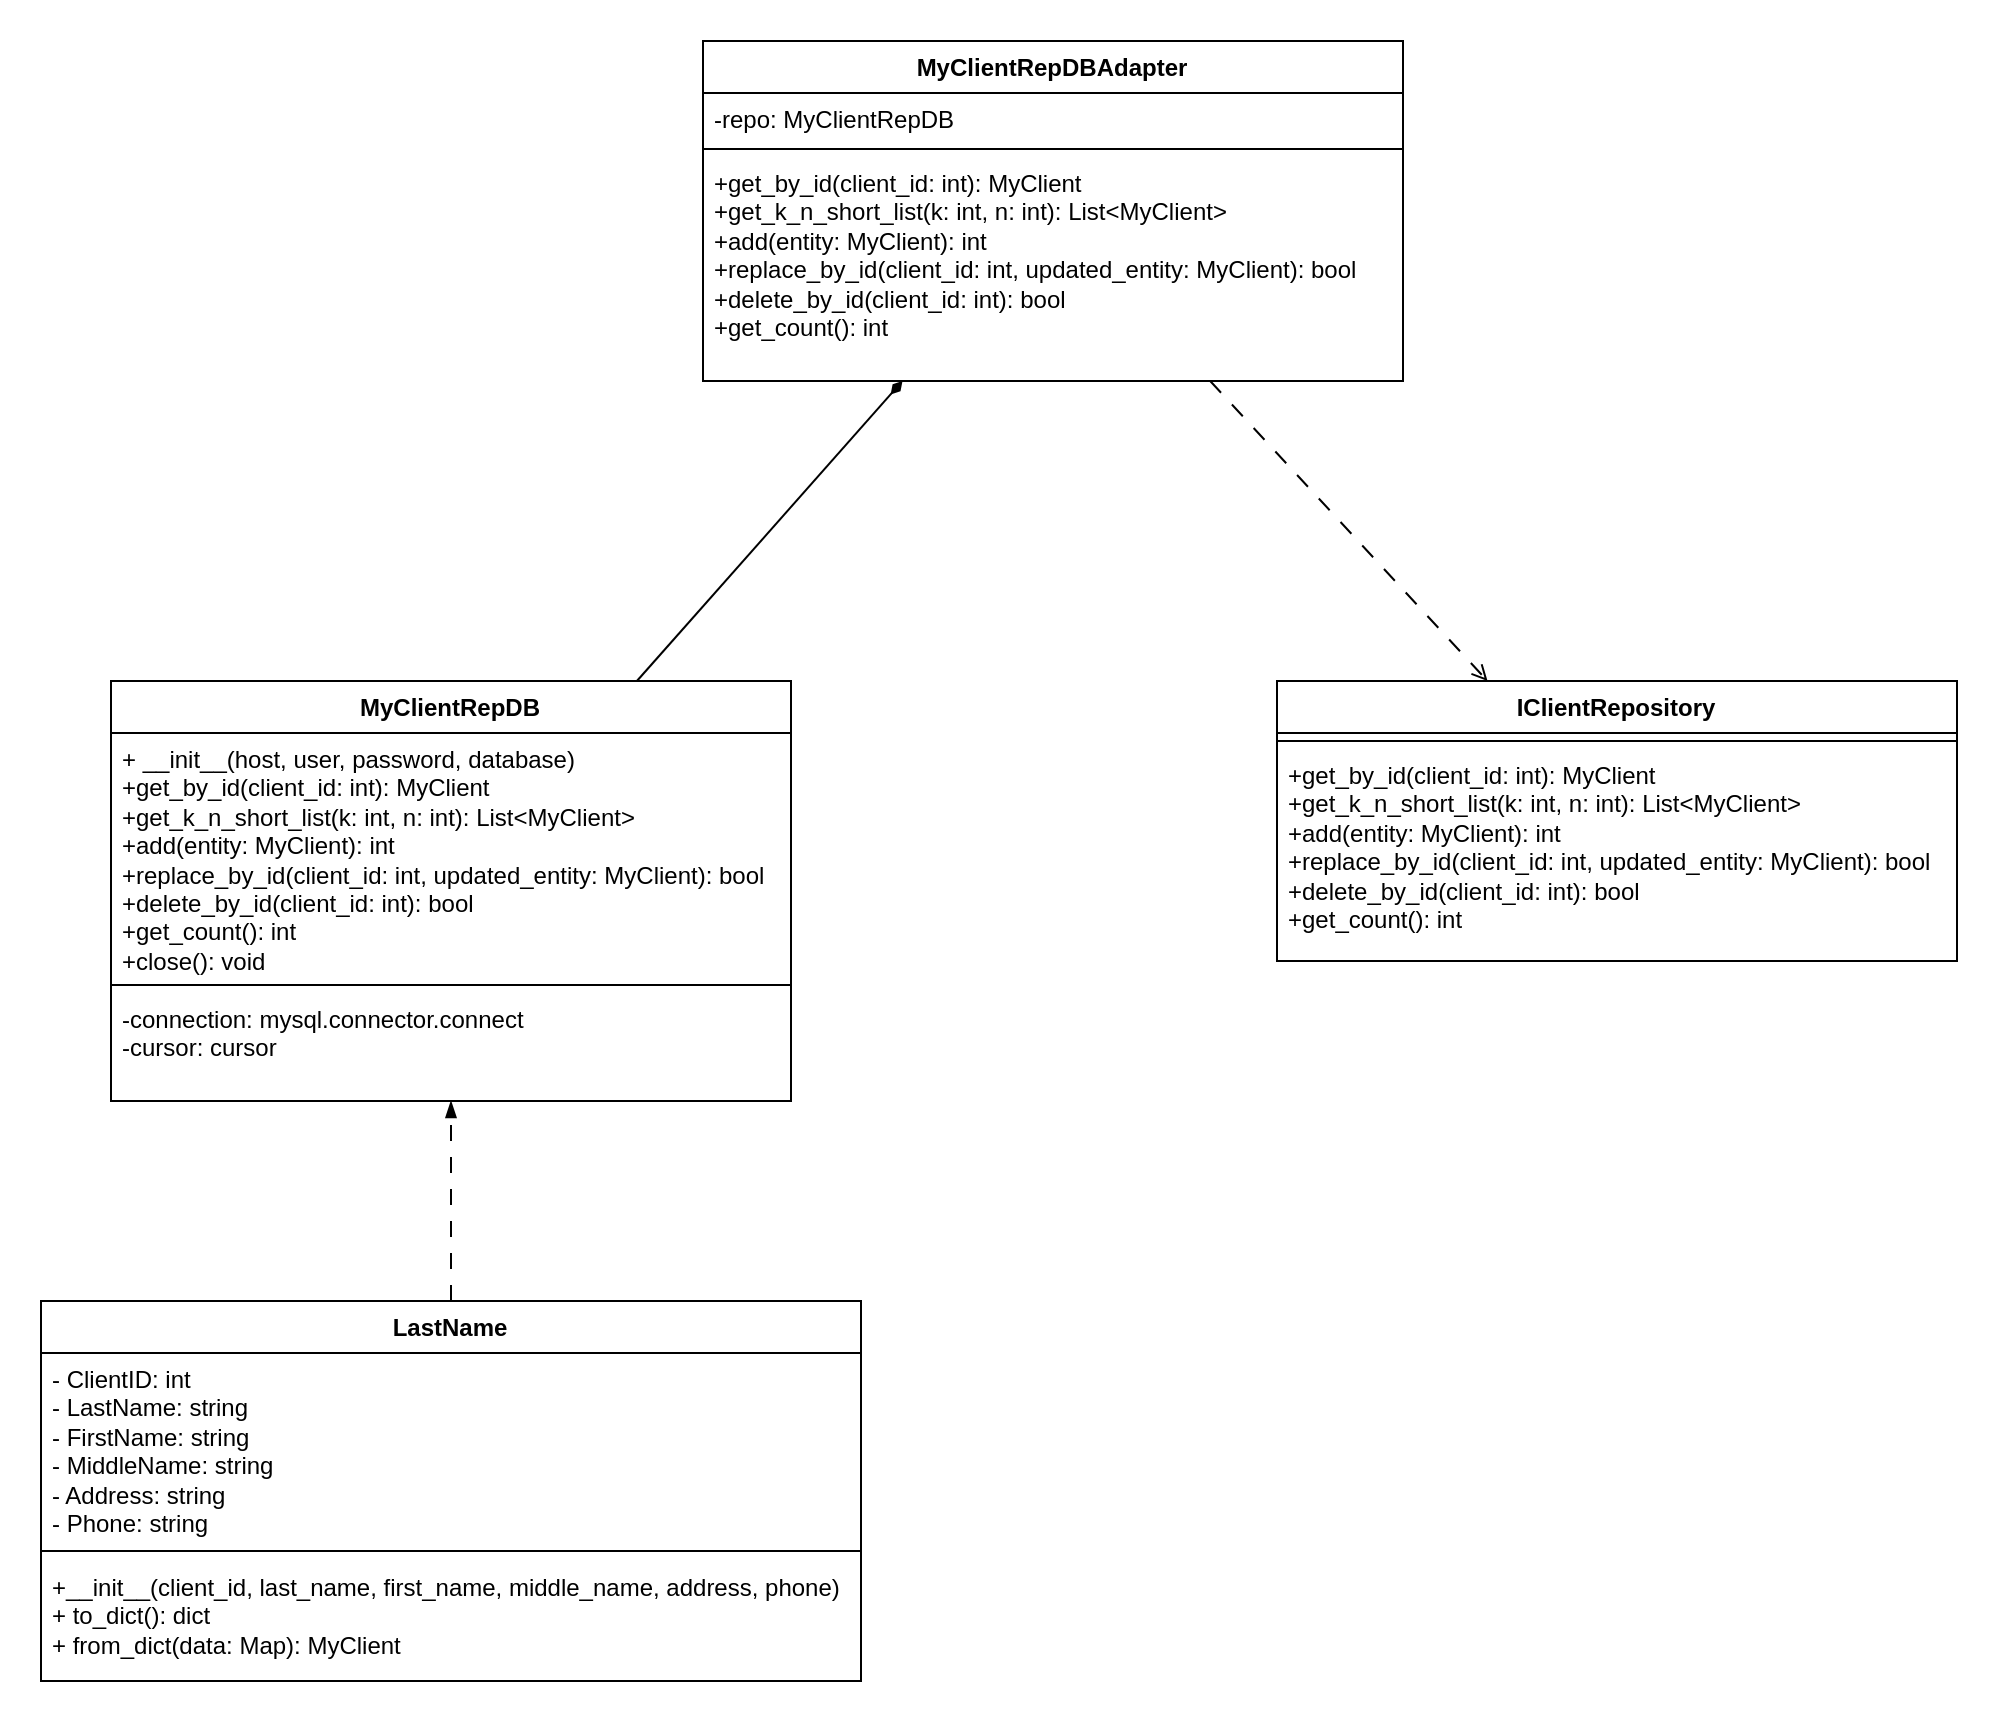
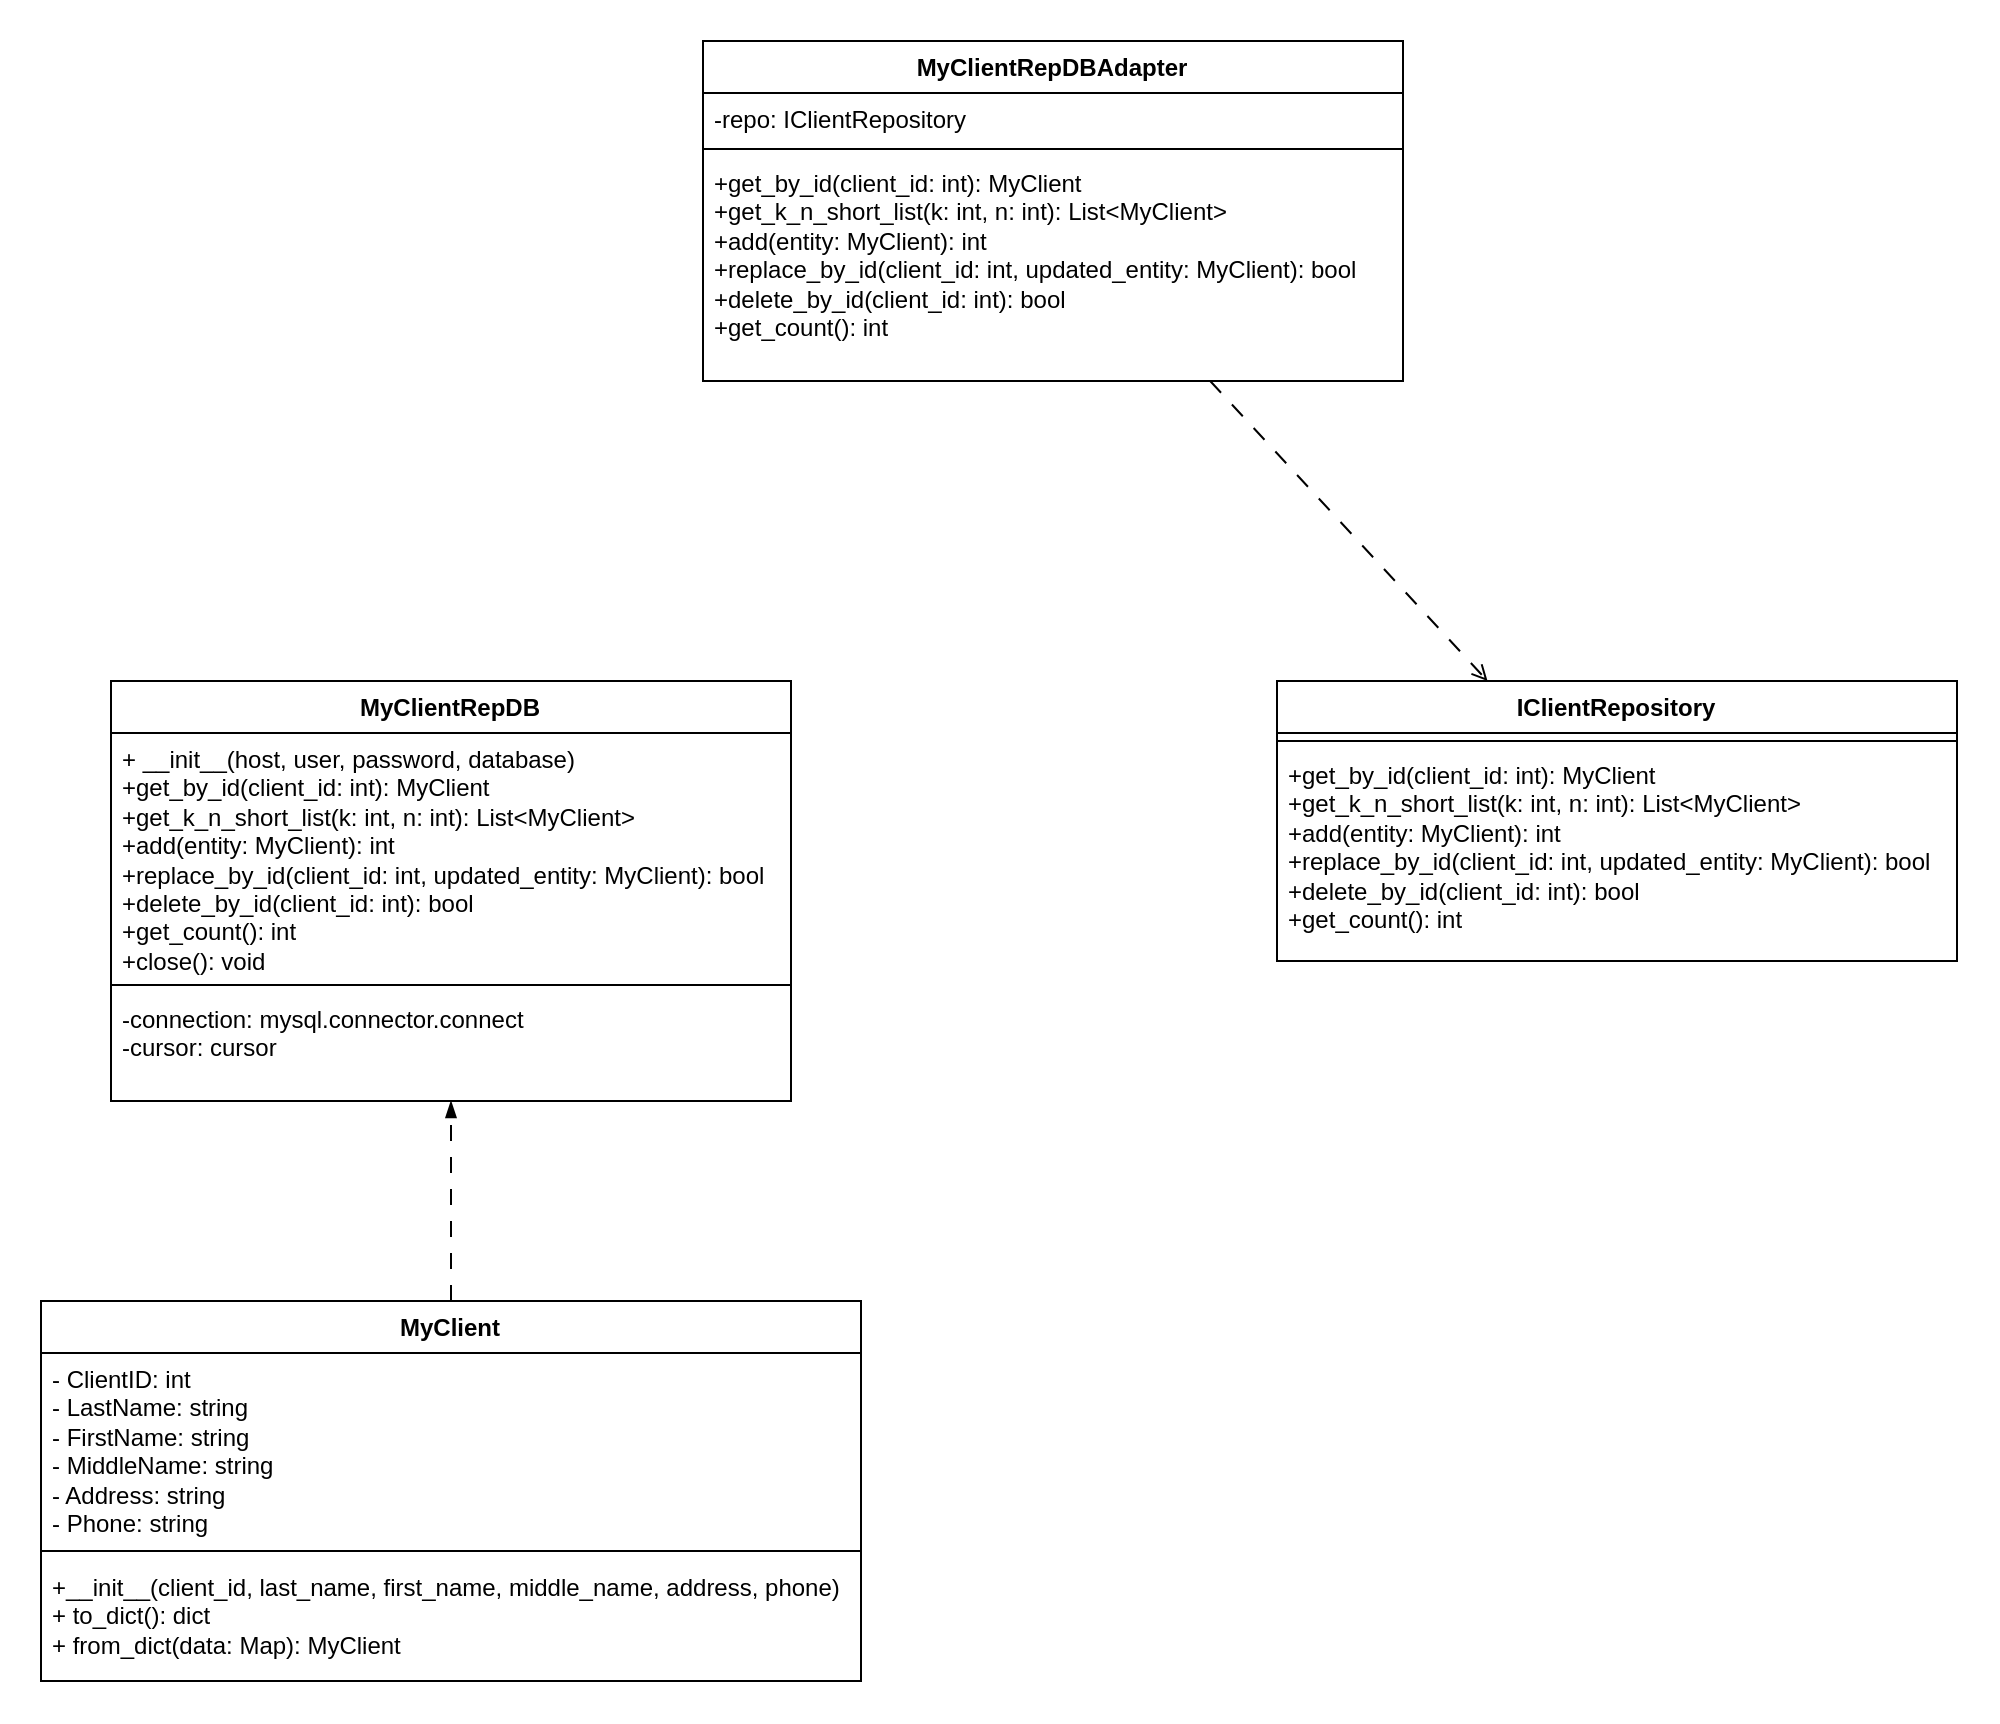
node "-repo: MyClientRepDB": label "-repo: MyClientRepDB" -> "-repo: IClientRepository"
edge "MyClientRepDB" -> "MyClientRepDBAdapter": removed
node "LastName": label "LastName" -> "MyClient"
